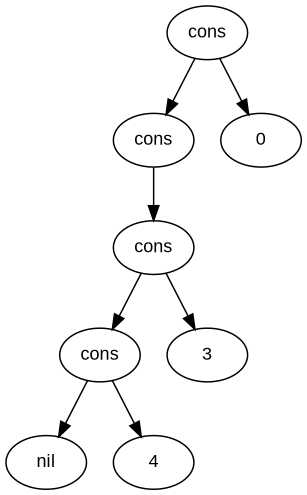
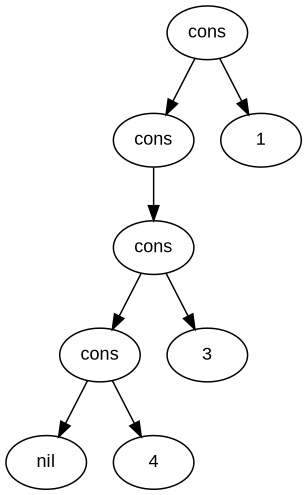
node "0": label "0" -> "1"
